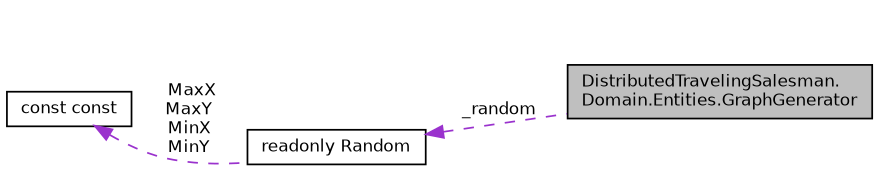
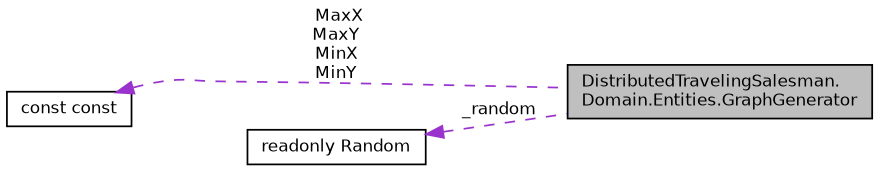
edge "readonly Random" -> "const const": now "DistributedTravelingSalesman. Domain.Entities.GraphGenerator" -> "const const"
